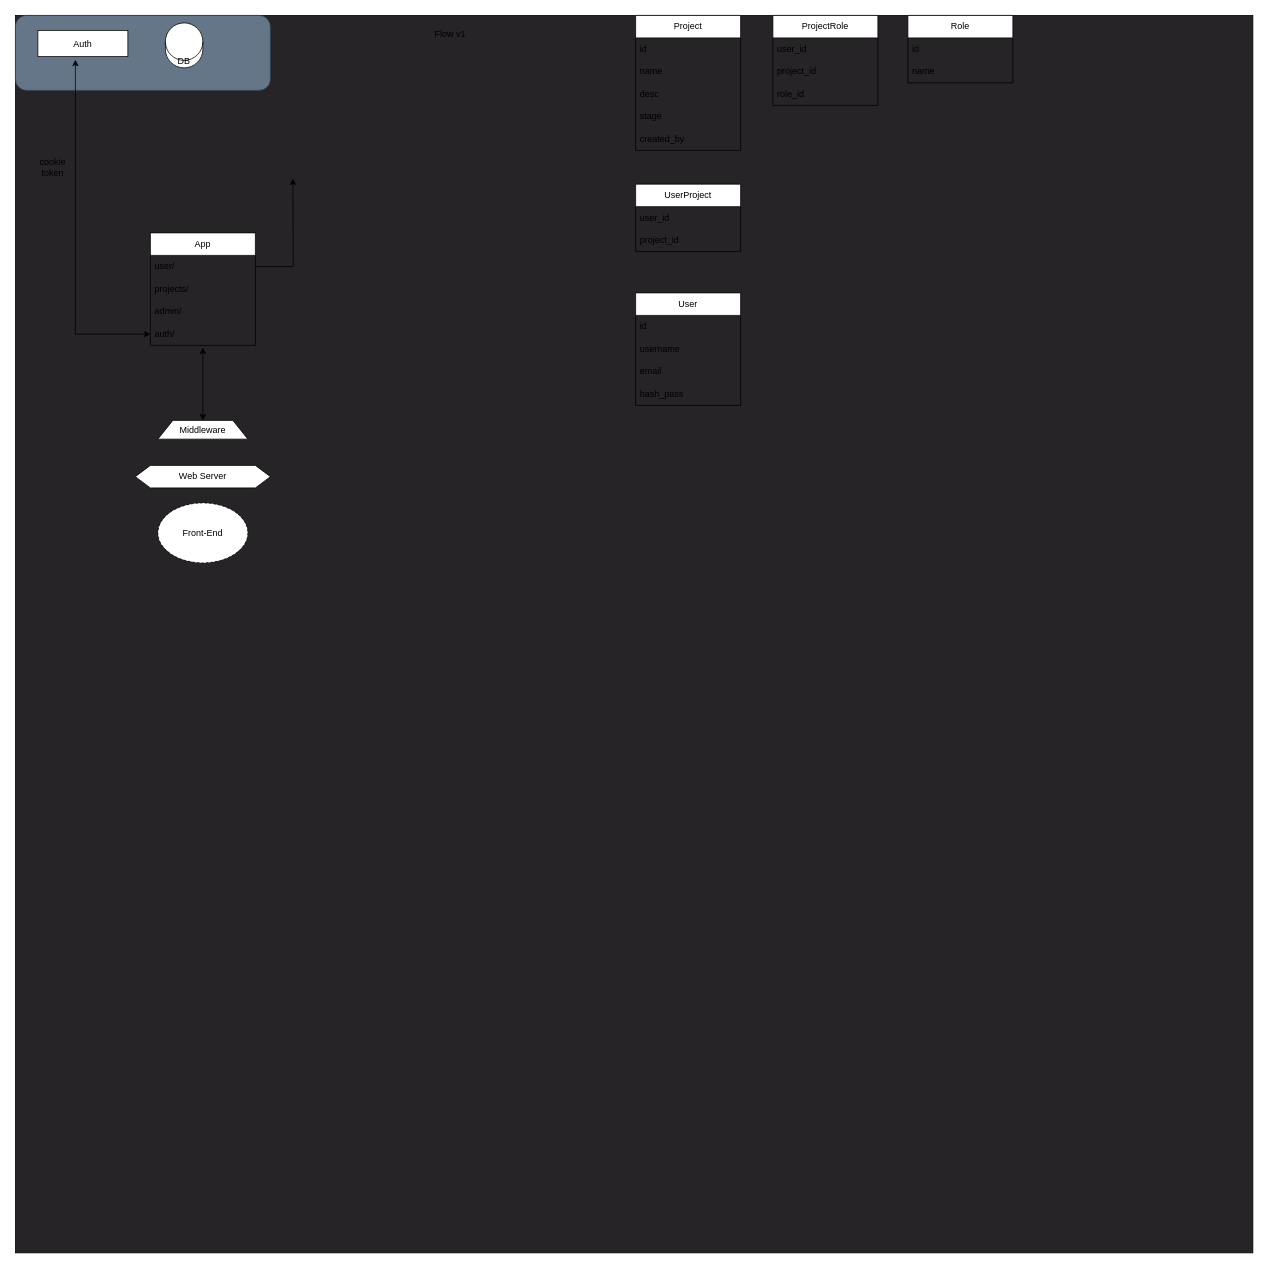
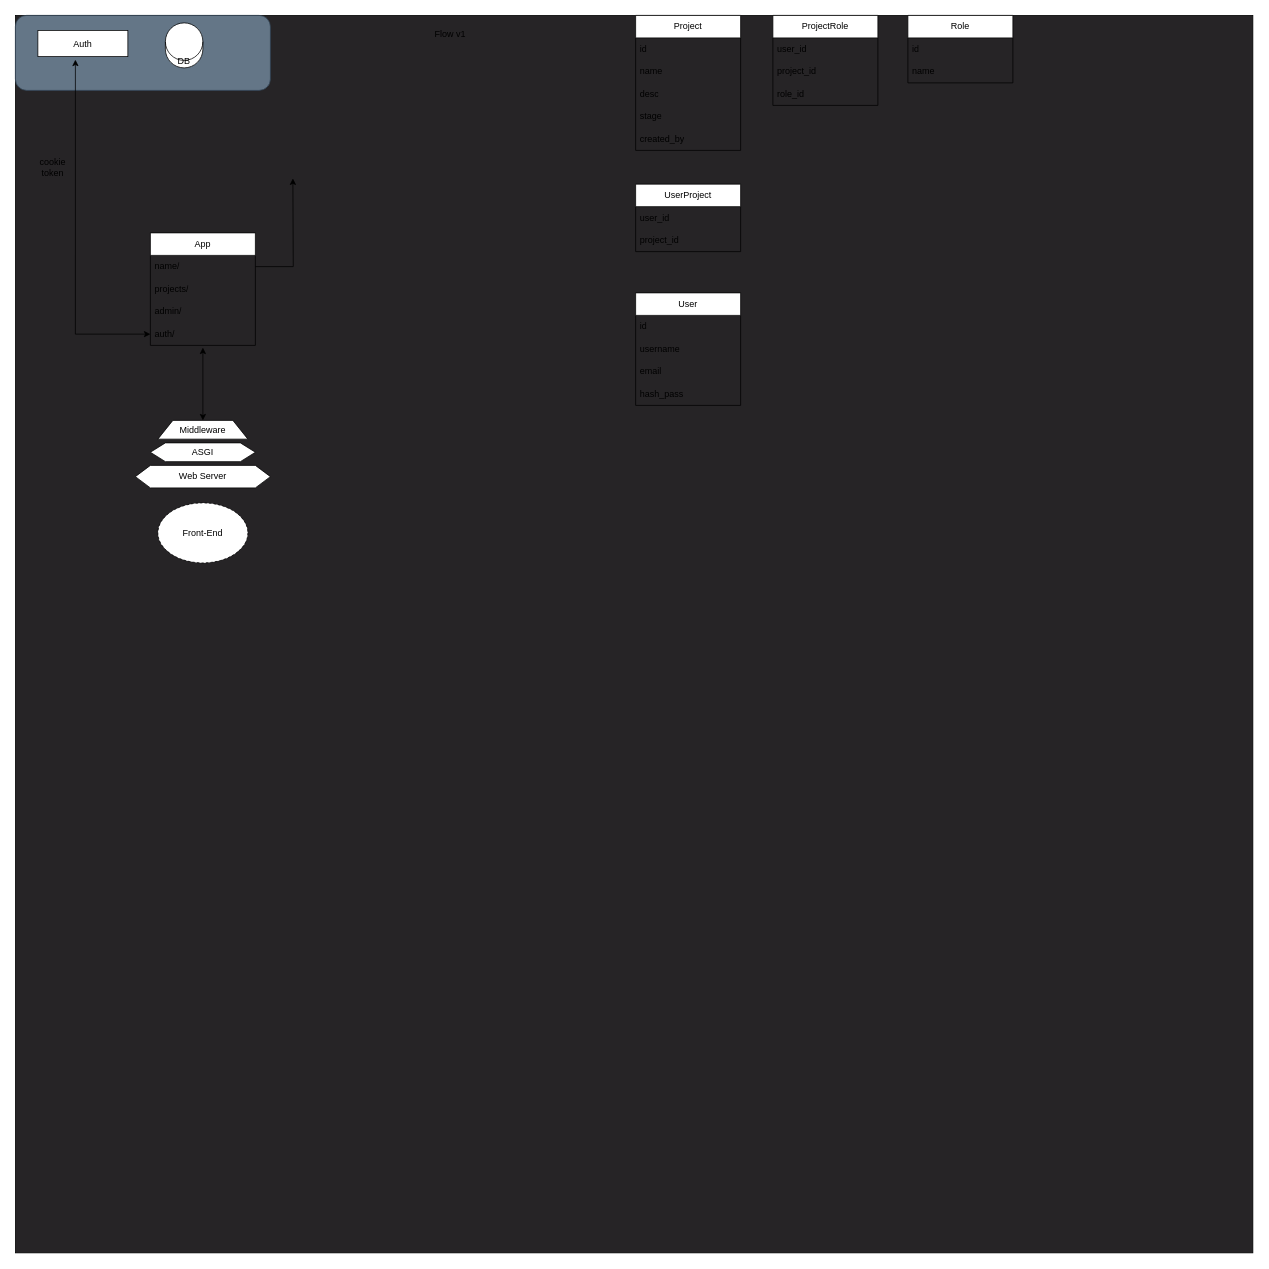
node "user/": label "user/" -> "name/"
node "ASGI": added
